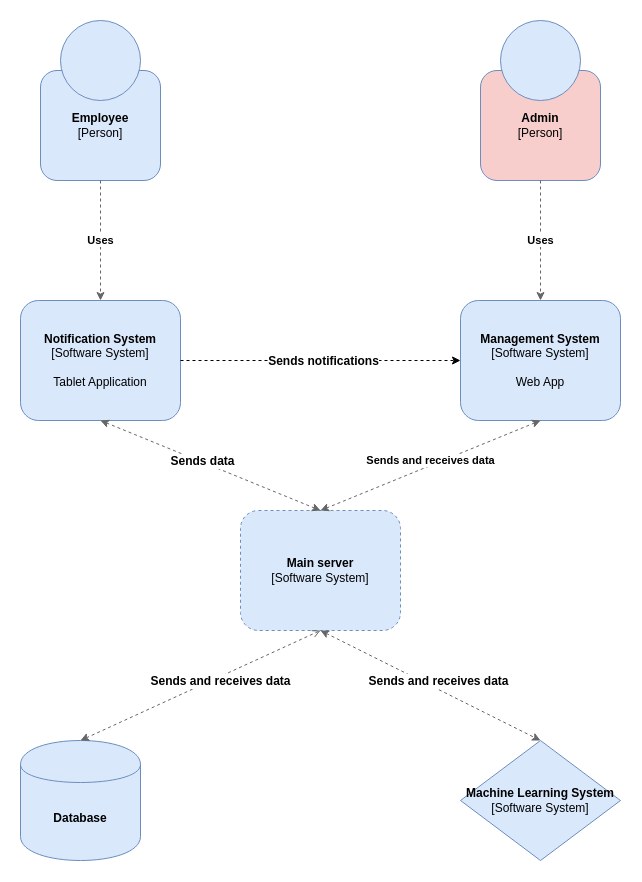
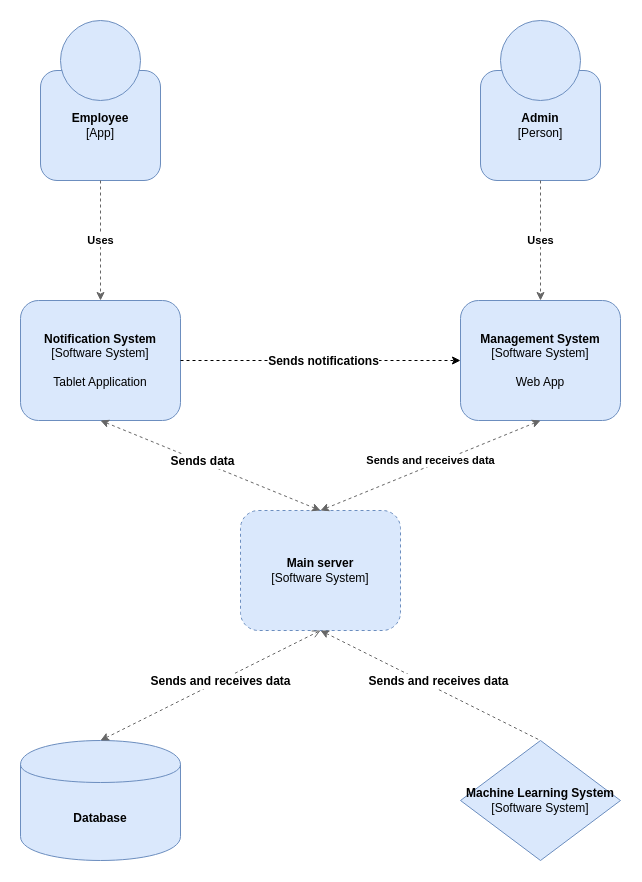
node "Employee [Person]": label "Employee [Person]" -> "Employee [App]"
node "Admin [Person]": fillcolor #f8cecc -> #dae8fc
edge "Main server [Software System]" -- "Machine Learning System [Software System]": arrowhead classic -> none
node "Database": size 120x120 -> 160x120
